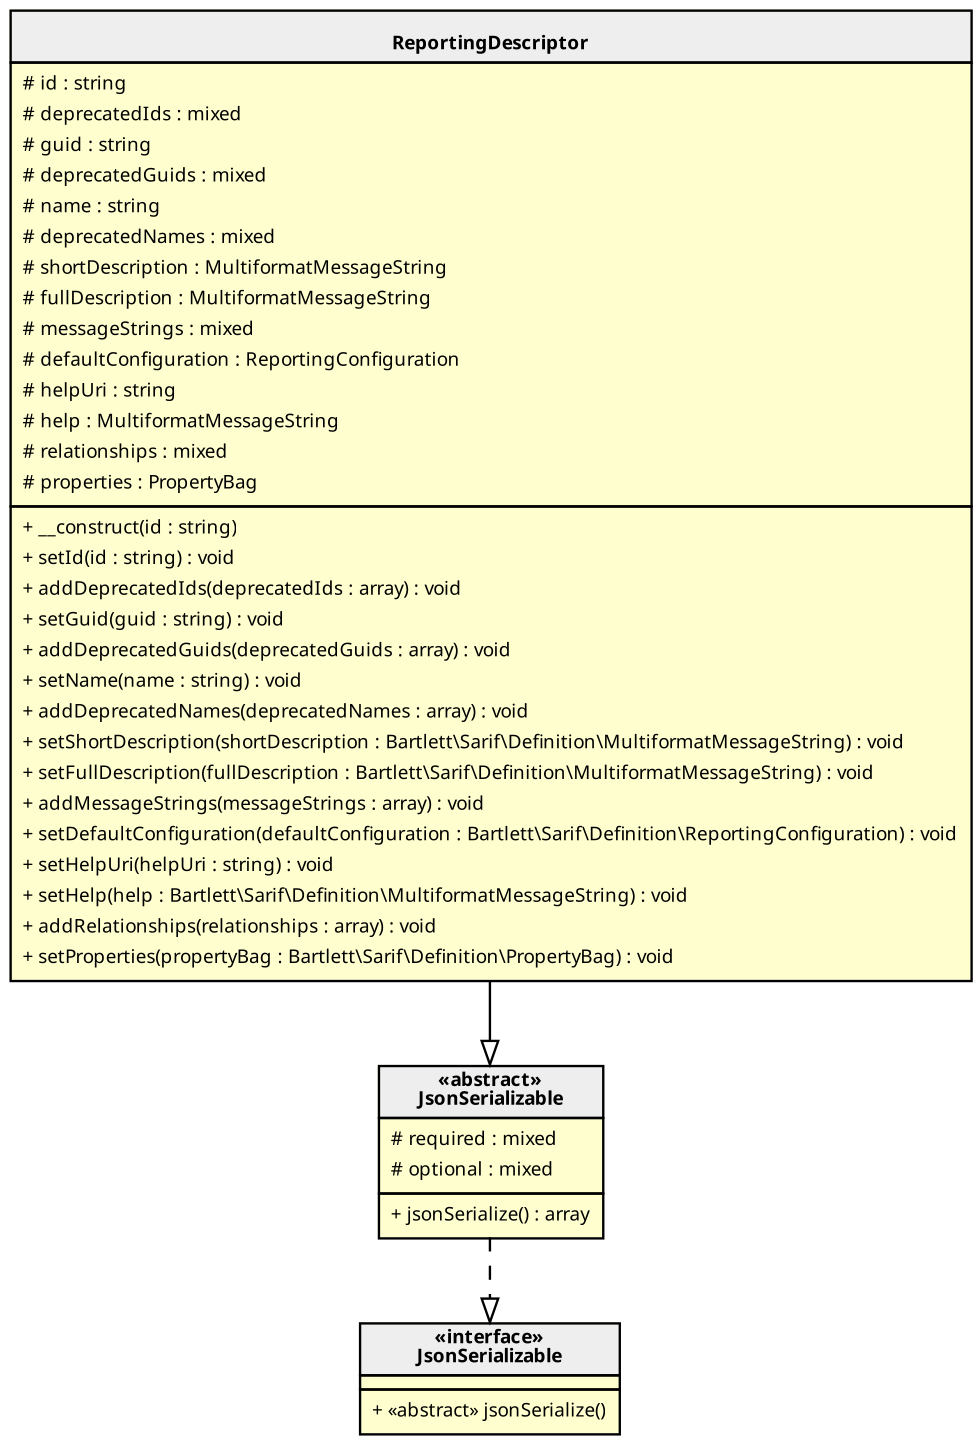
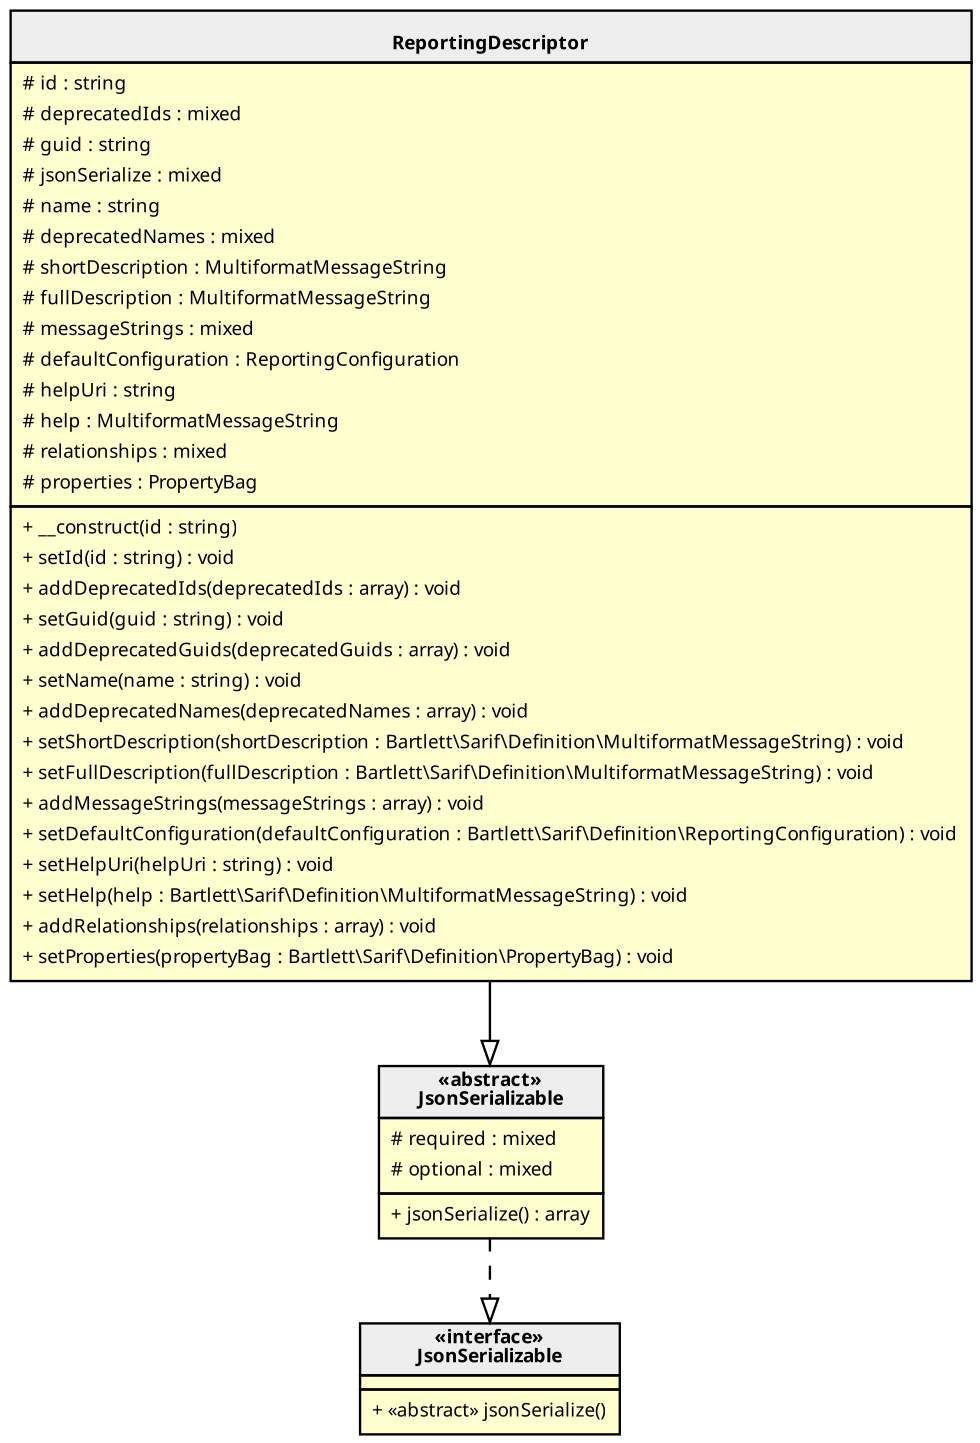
node "ReportingDescriptor": text "# deprecatedGuids : mixed" -> "# jsonSerialize : mixed"
